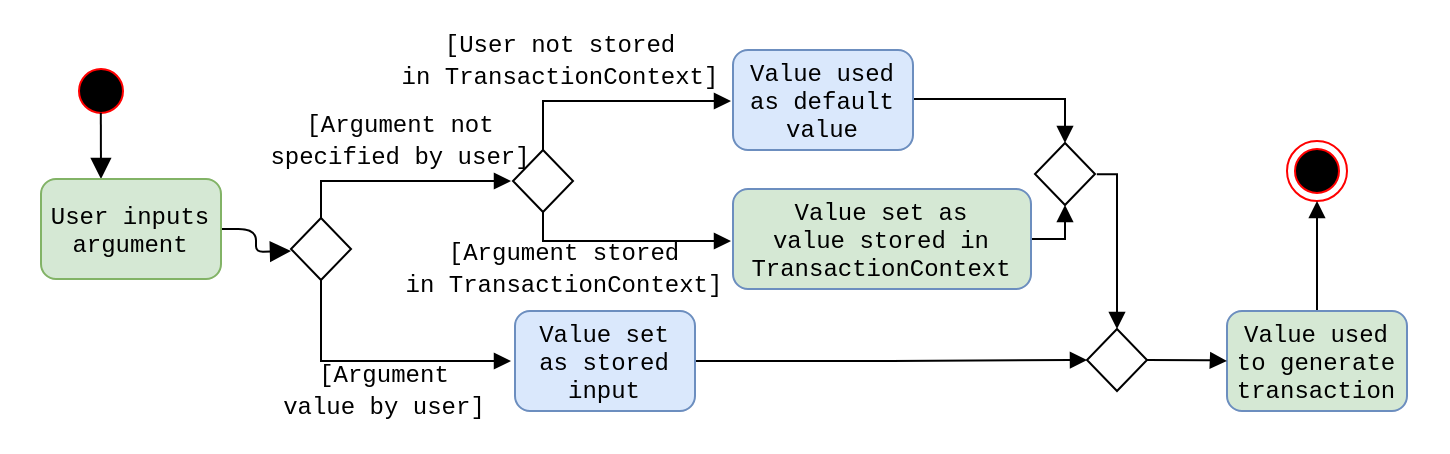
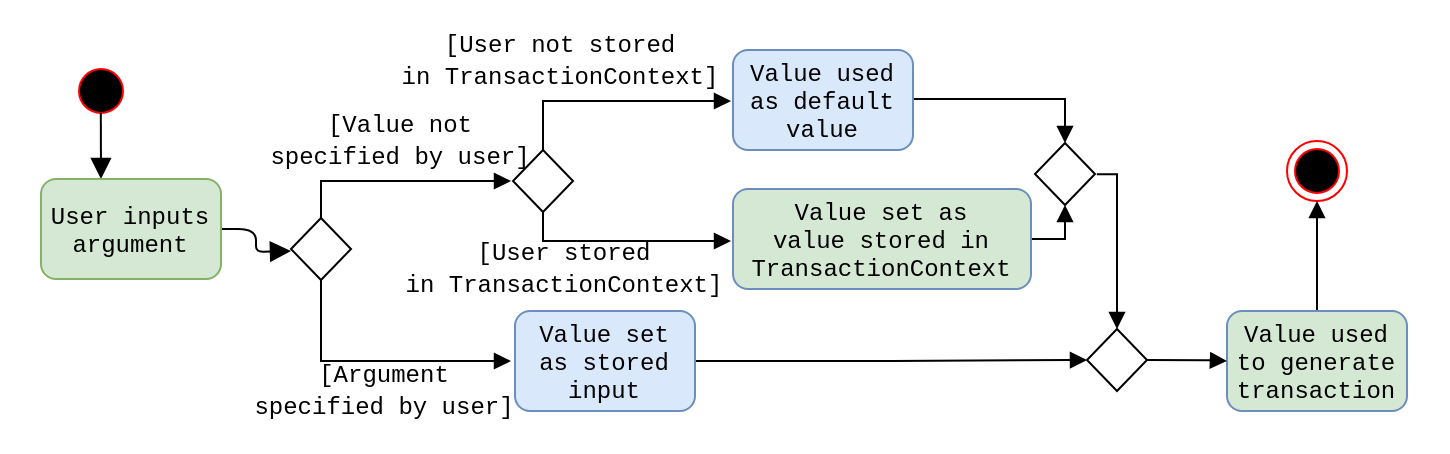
node "[Argument not specified by user]": label "[Argument not specified by user]" -> "[Value not specified by user]"
node "[Argument stored in TransactionContext]": label "[Argument stored in TransactionContext]" -> "[User stored in TransactionContext]"
node "[Argument value by user]": label "[Argument value by user]" -> "[Argument specified by user]"
